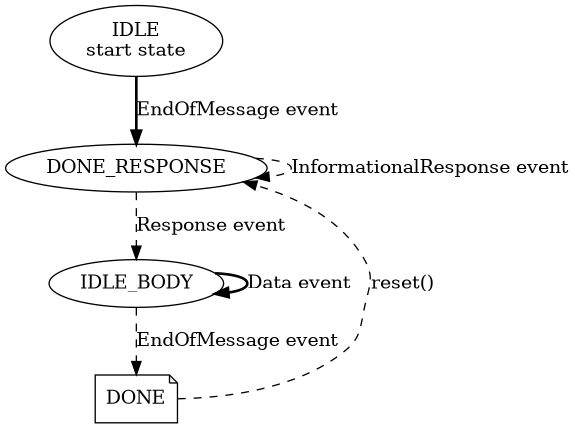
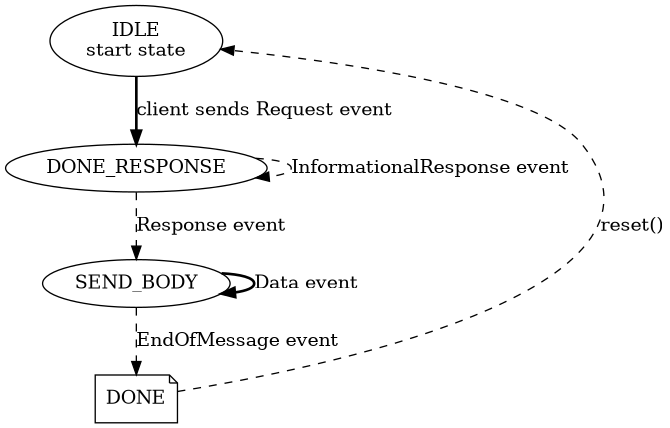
edge "IDLE start state" -> "DONE_RESPONSE": label "EndOfMessage event" -> "client sends Request event"
node "IDLE_BODY": label "IDLE_BODY" -> "SEND_BODY"
edge "DONE" -> "DONE_RESPONSE": now "DONE" -> "IDLE start state"
